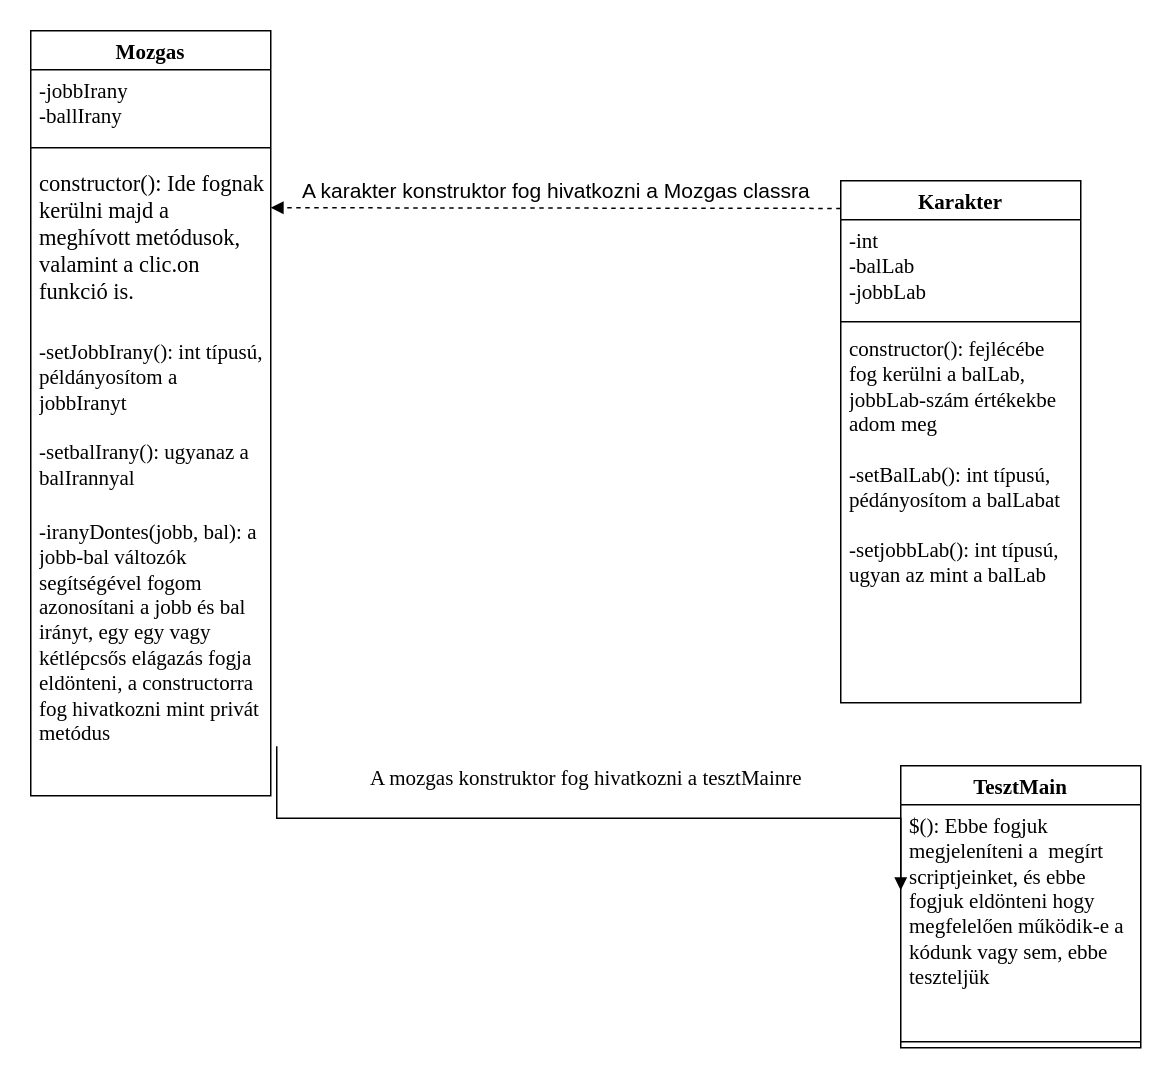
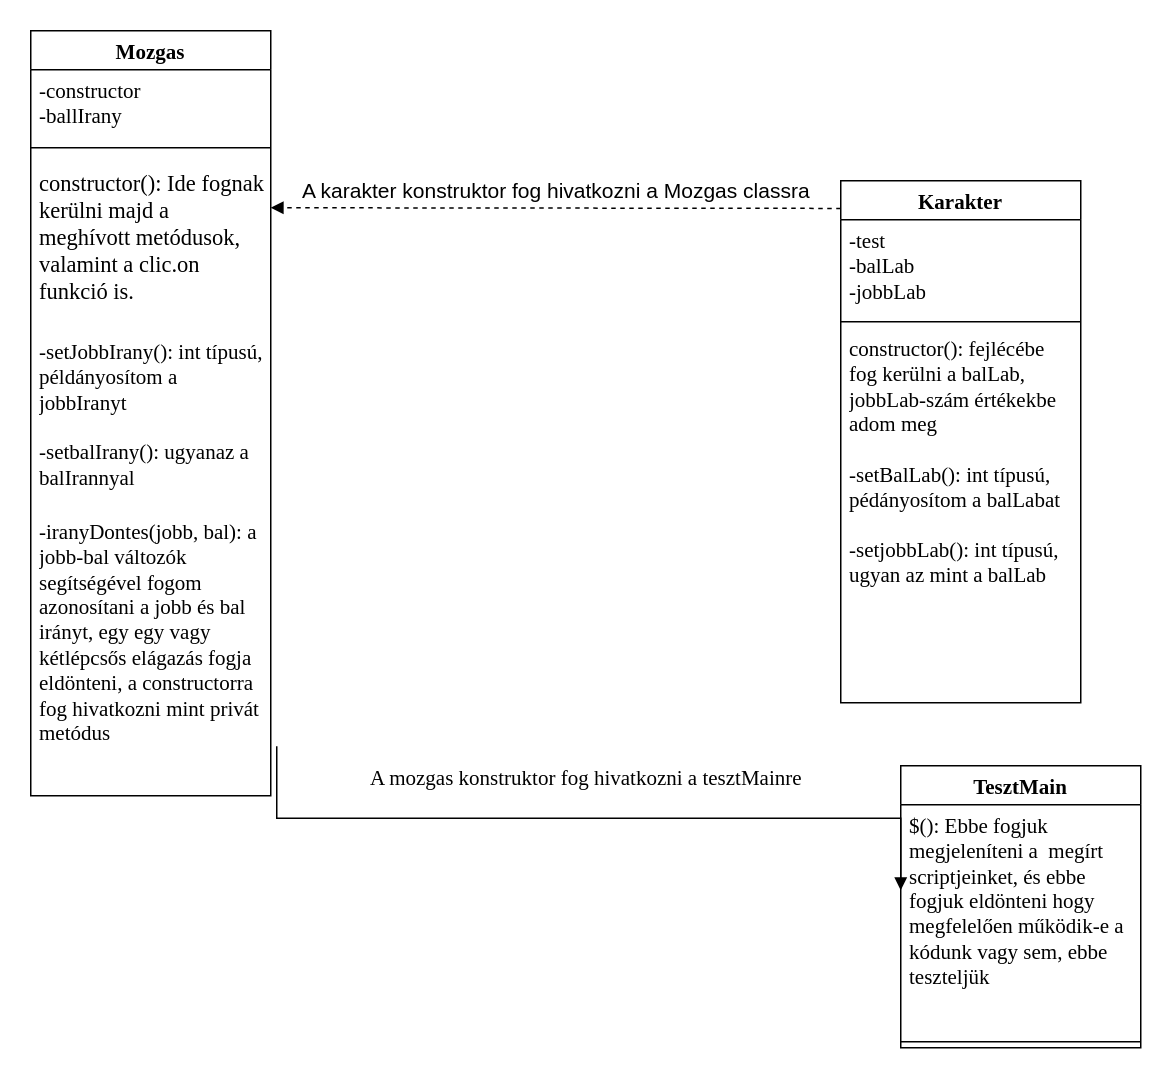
node "-jobbIrany-ballIrany": label "-jobbIrany-ballIrany" -> "-constructor-ballIrany"
node "-int-balLab-jobbLab": label "-int-balLab-jobbLab" -> "-test-balLab-jobbLab"
